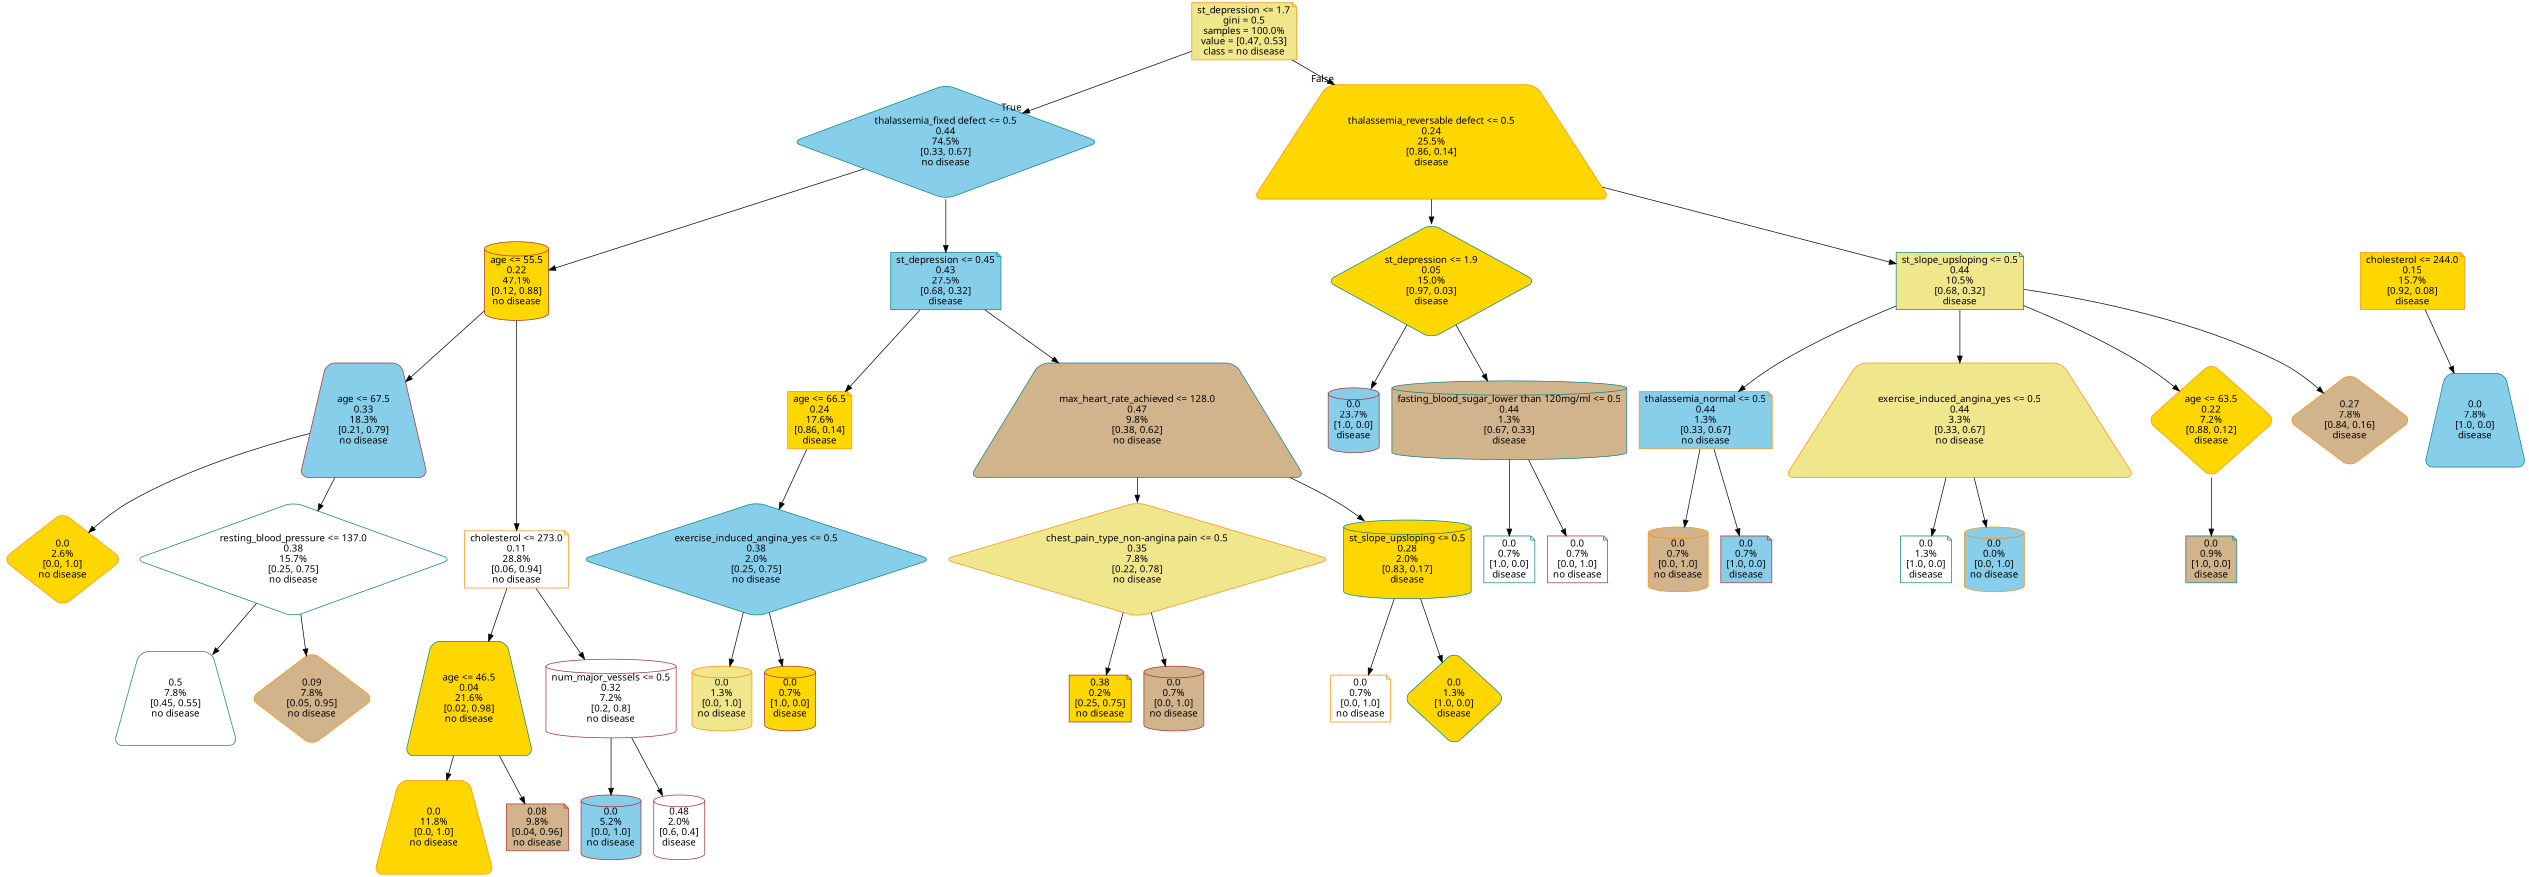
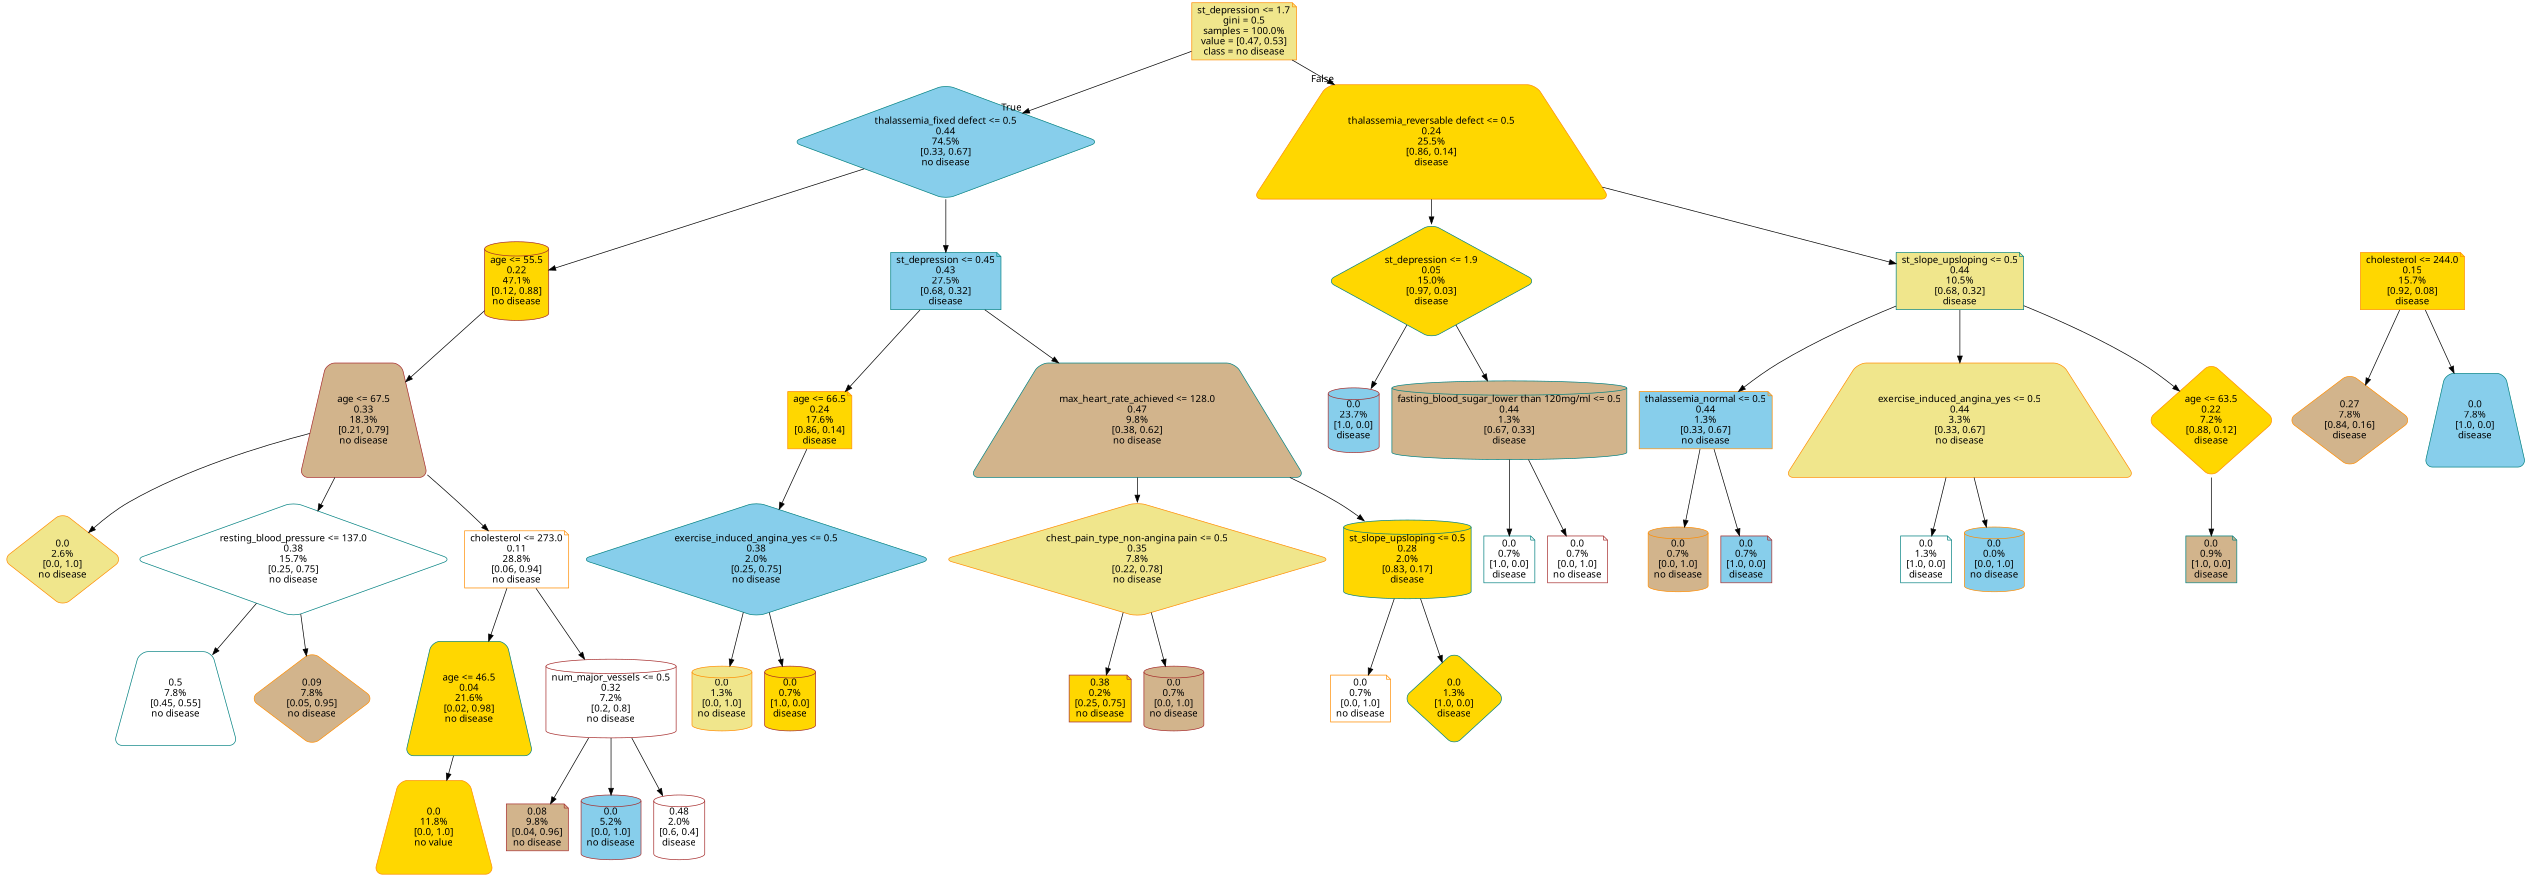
edge "st_slope_upsloping <= 0.5 0.44 10.5% [0.68, 0.32] disease" -> "0.27 7.8% [0.84, 0.16] disease": now "cholesterol <= 244.0 0.15 15.7% [0.92, 0.08] disease" -> "0.27 7.8% [0.84, 0.16] disease"
node "age <= 67.5 0.33 18.3% [0.21, 0.79] no disease": fillcolor skyblue -> tan
edge "age <= 55.5 0.22 47.1% [0.12, 0.88] no disease" -> "cholesterol <= 273.0 0.11 28.8% [0.06, 0.94] no disease": now "age <= 67.5 0.33 18.3% [0.21, 0.79] no disease" -> "cholesterol <= 273.0 0.11 28.8% [0.06, 0.94] no disease"
node "0.0 2.6% [0.0, 1.0] no disease": fillcolor gold -> khaki
edge "age <= 46.5 0.04 21.6% [0.02, 0.98] no disease" -> "0.08 9.8% [0.04, 0.96] no disease": now "num_major_vessels <= 0.5 0.32 7.2% [0.2, 0.8] no disease" -> "0.08 9.8% [0.04, 0.96] no disease"
node "0.0 11.8% [0.0, 1.0] no disease": label "0.0 11.8% [0.0, 1.0] no disease" -> "0.0 11.8% [0.0, 1.0] no value"
